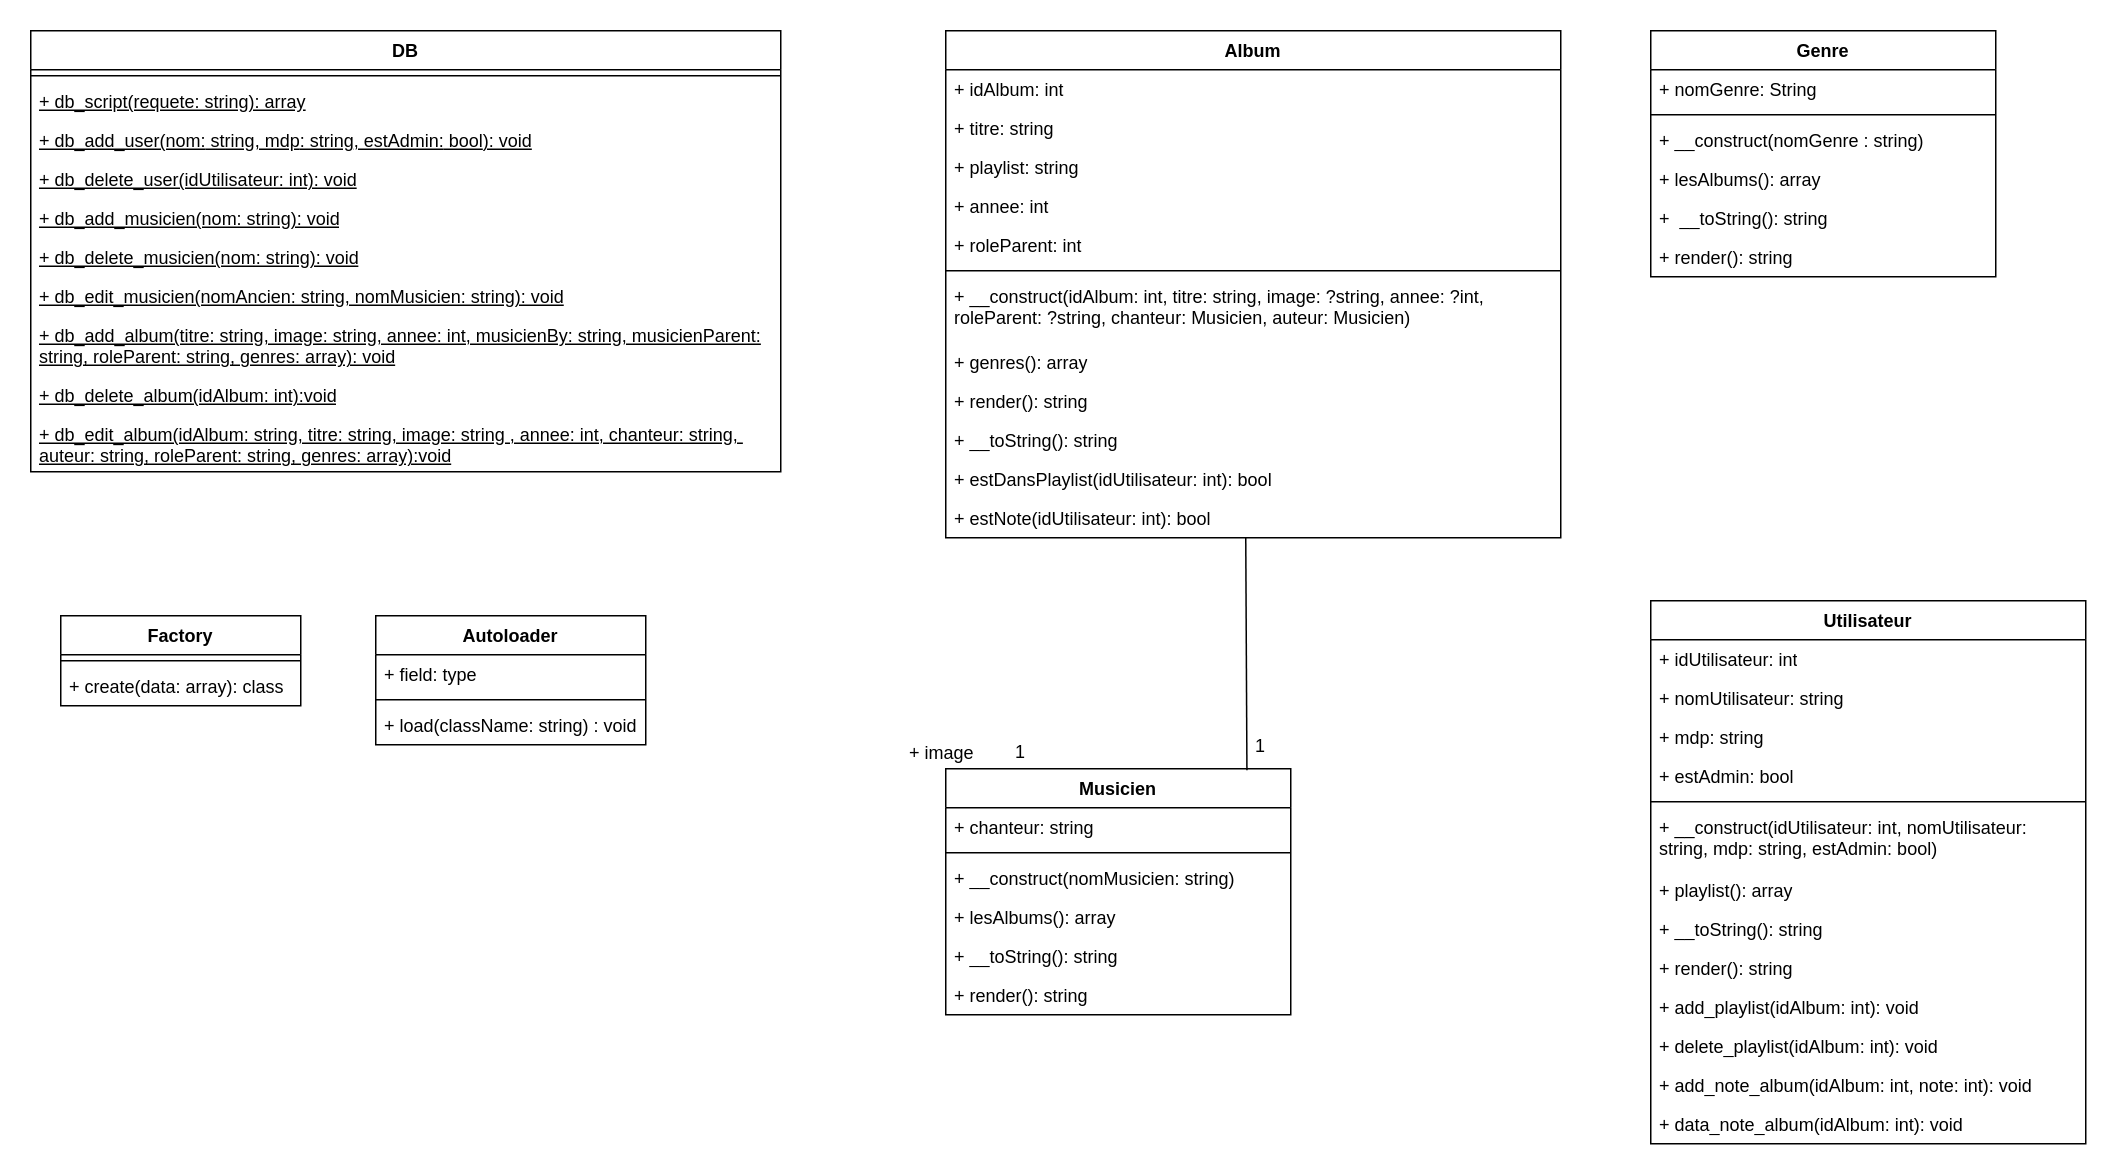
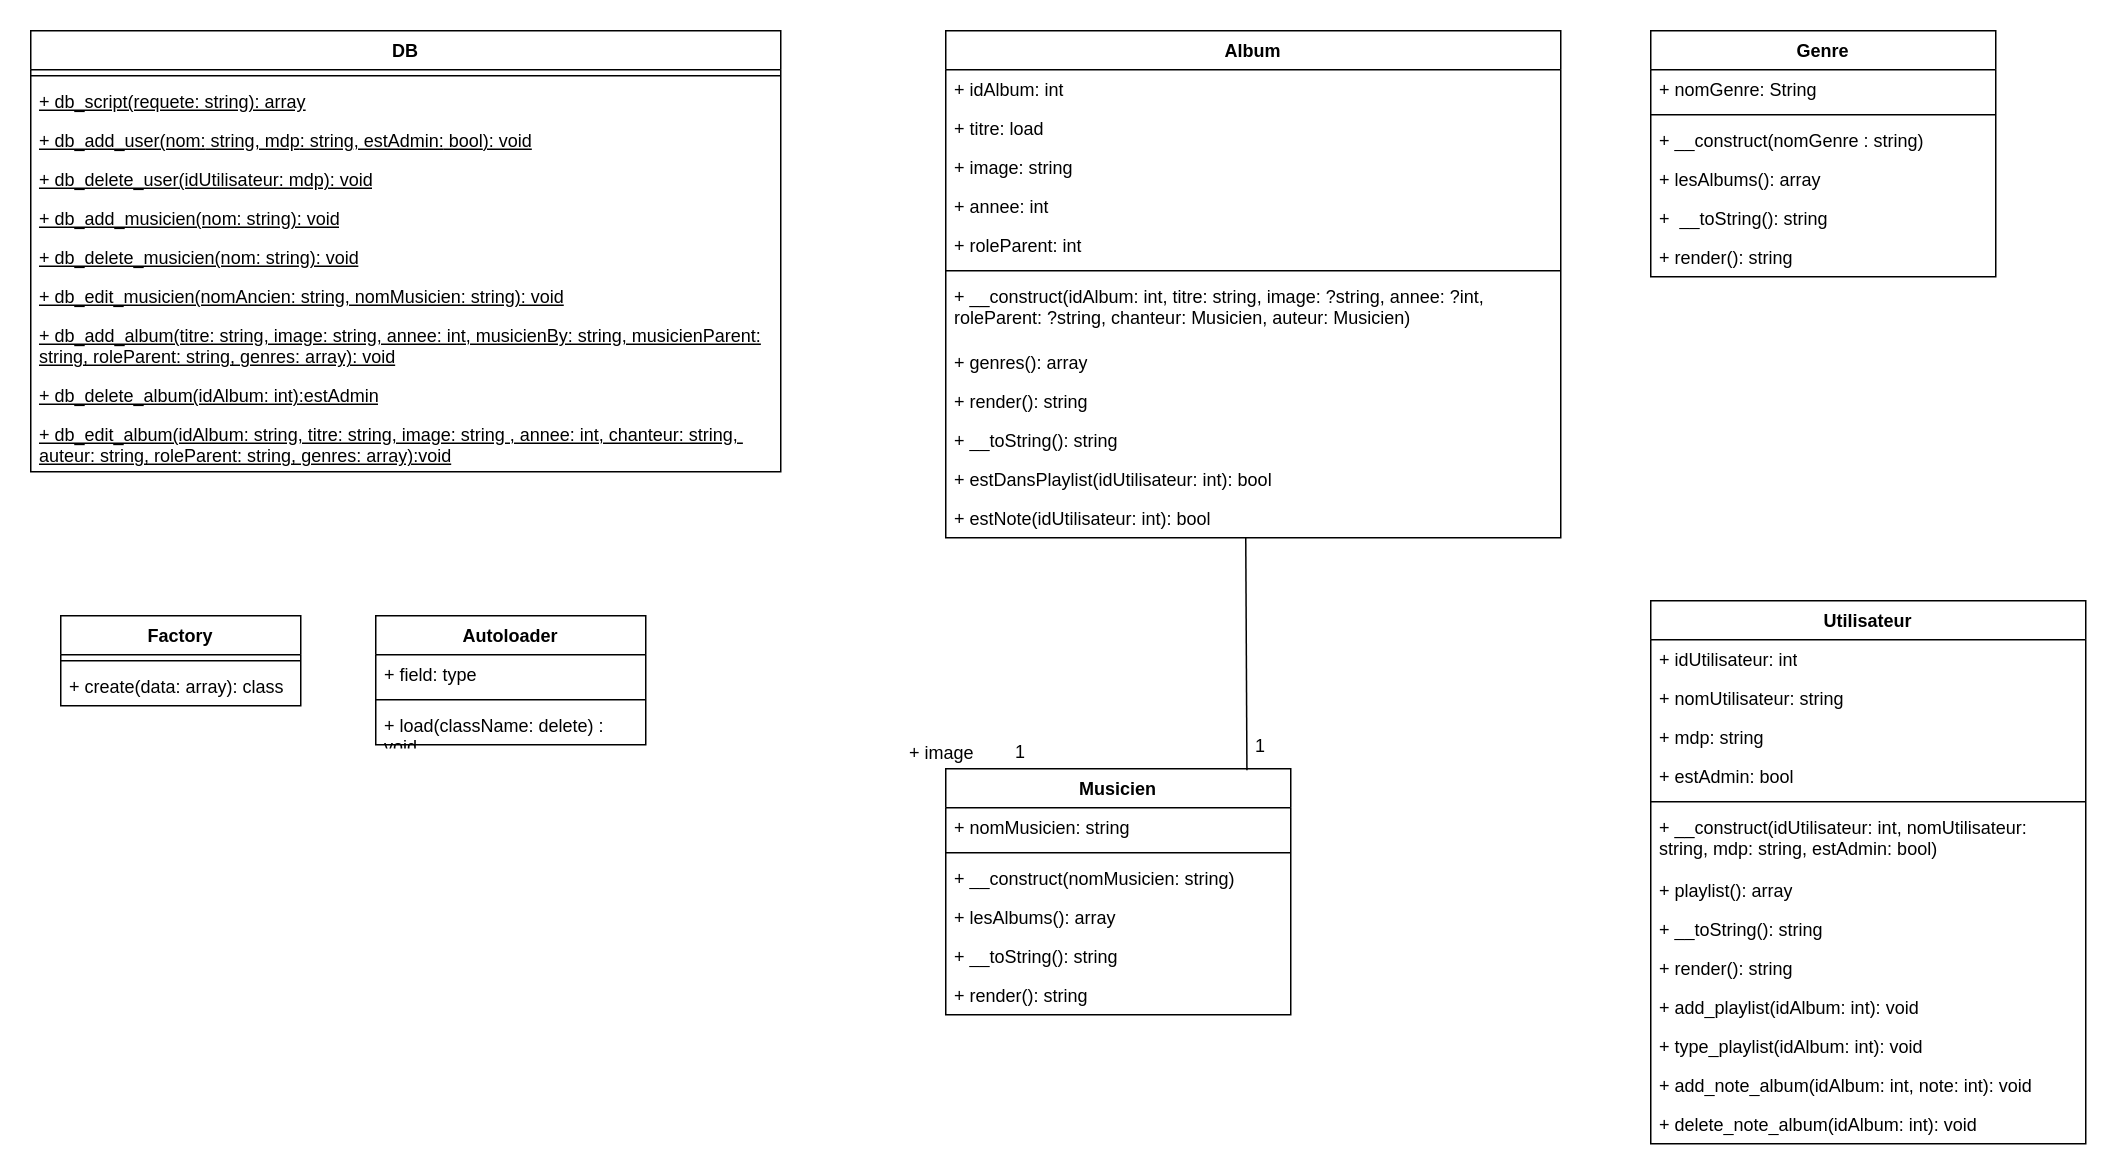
node "+ titre: string": label "+ titre: string" -> "+ titre: load"
node "+ playlist: string": label "+ playlist: string" -> "+ image: string"
node "+ db_delete_user(idUtilisateur: int): void": label "+ db_delete_user(idUtilisateur: int): void" -> "+ db_delete_user(idUtilisateur: mdp): void"
node "+ db_delete_album(idAlbum: int):void": label "+ db_delete_album(idAlbum: int):void" -> "+ db_delete_album(idAlbum: int):estAdmin"
node "+ load(className: string) : void": label "+ load(className: string) : void" -> "+ load(className: delete) : void"
node "+ chanteur: string": label "+ chanteur: string" -> "+ nomMusicien: string"
node "+ delete_playlist(idAlbum: int): void": label "+ delete_playlist(idAlbum: int): void" -> "+ type_playlist(idAlbum: int): void"
node "+ data_note_album(idAlbum: int): void": label "+ data_note_album(idAlbum: int): void" -> "+ delete_note_album(idAlbum: int): void"
